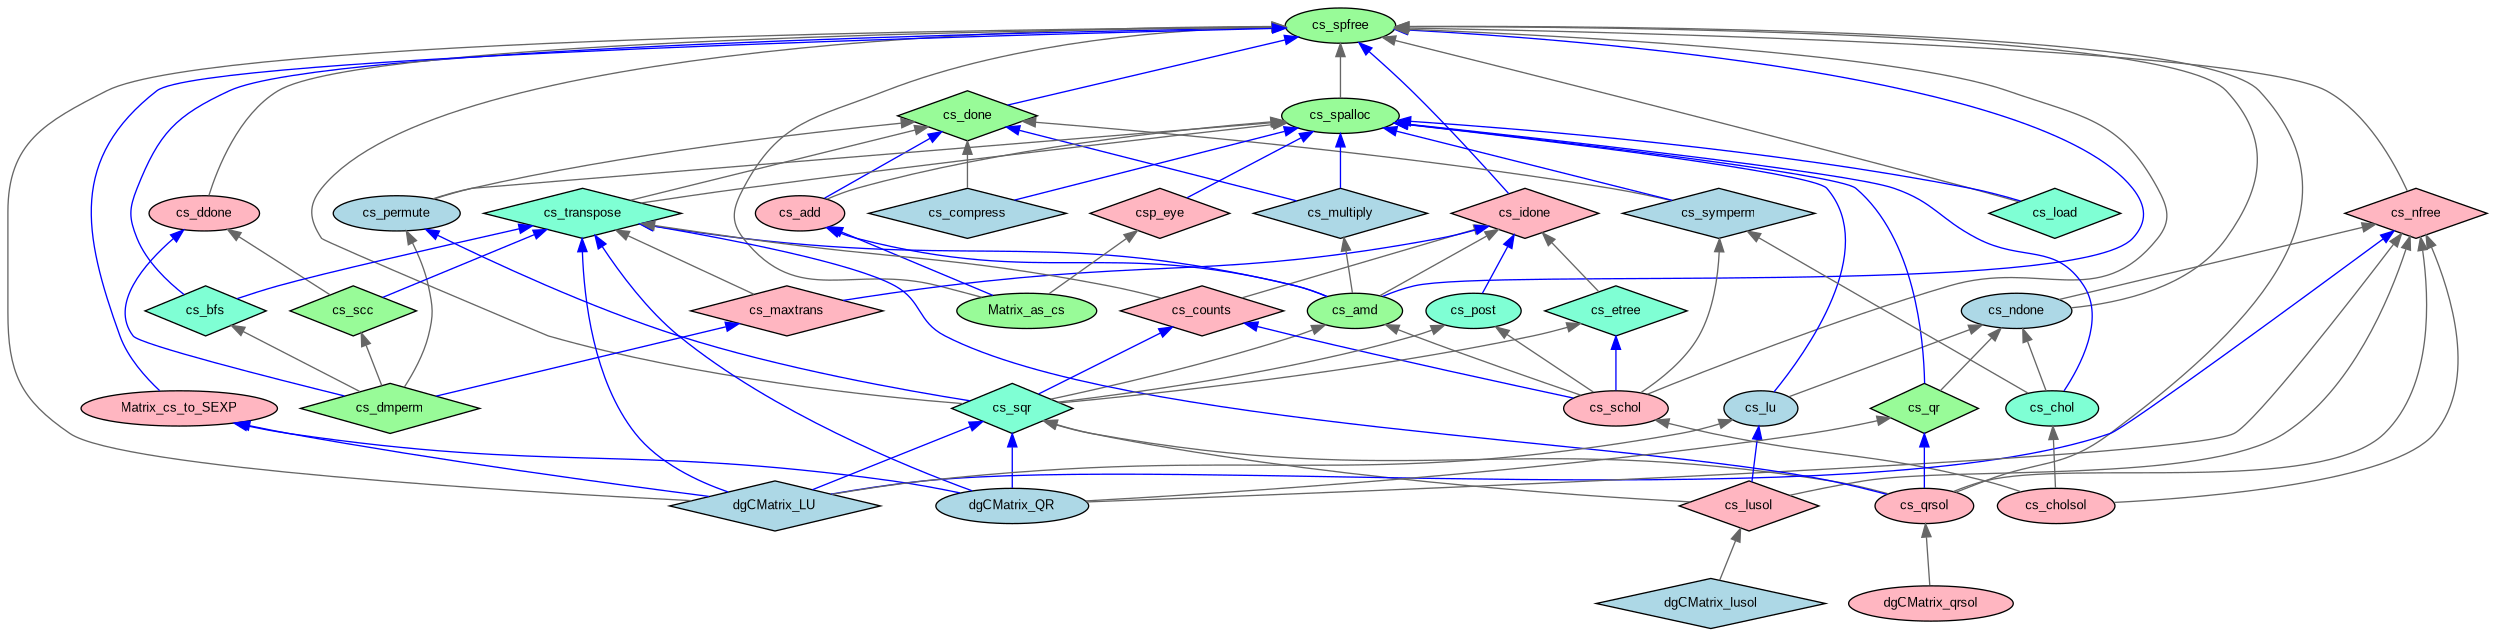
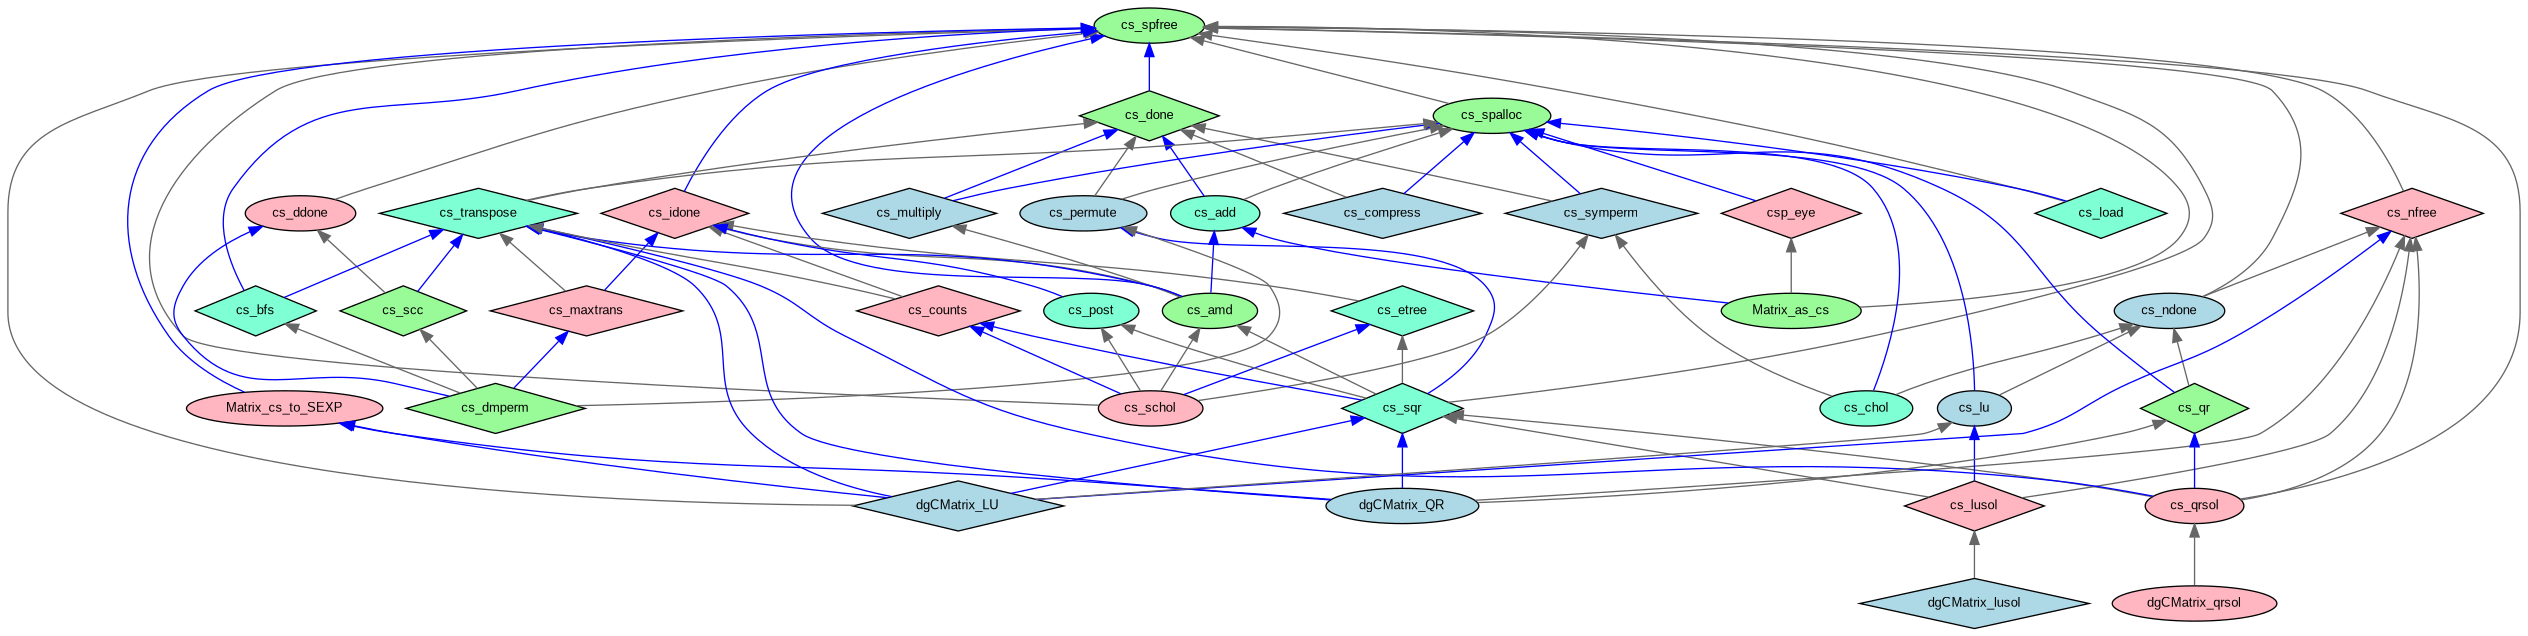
node "cs_add": fillcolor lightpink -> aquamarine
node "cs_cholsol": removed
